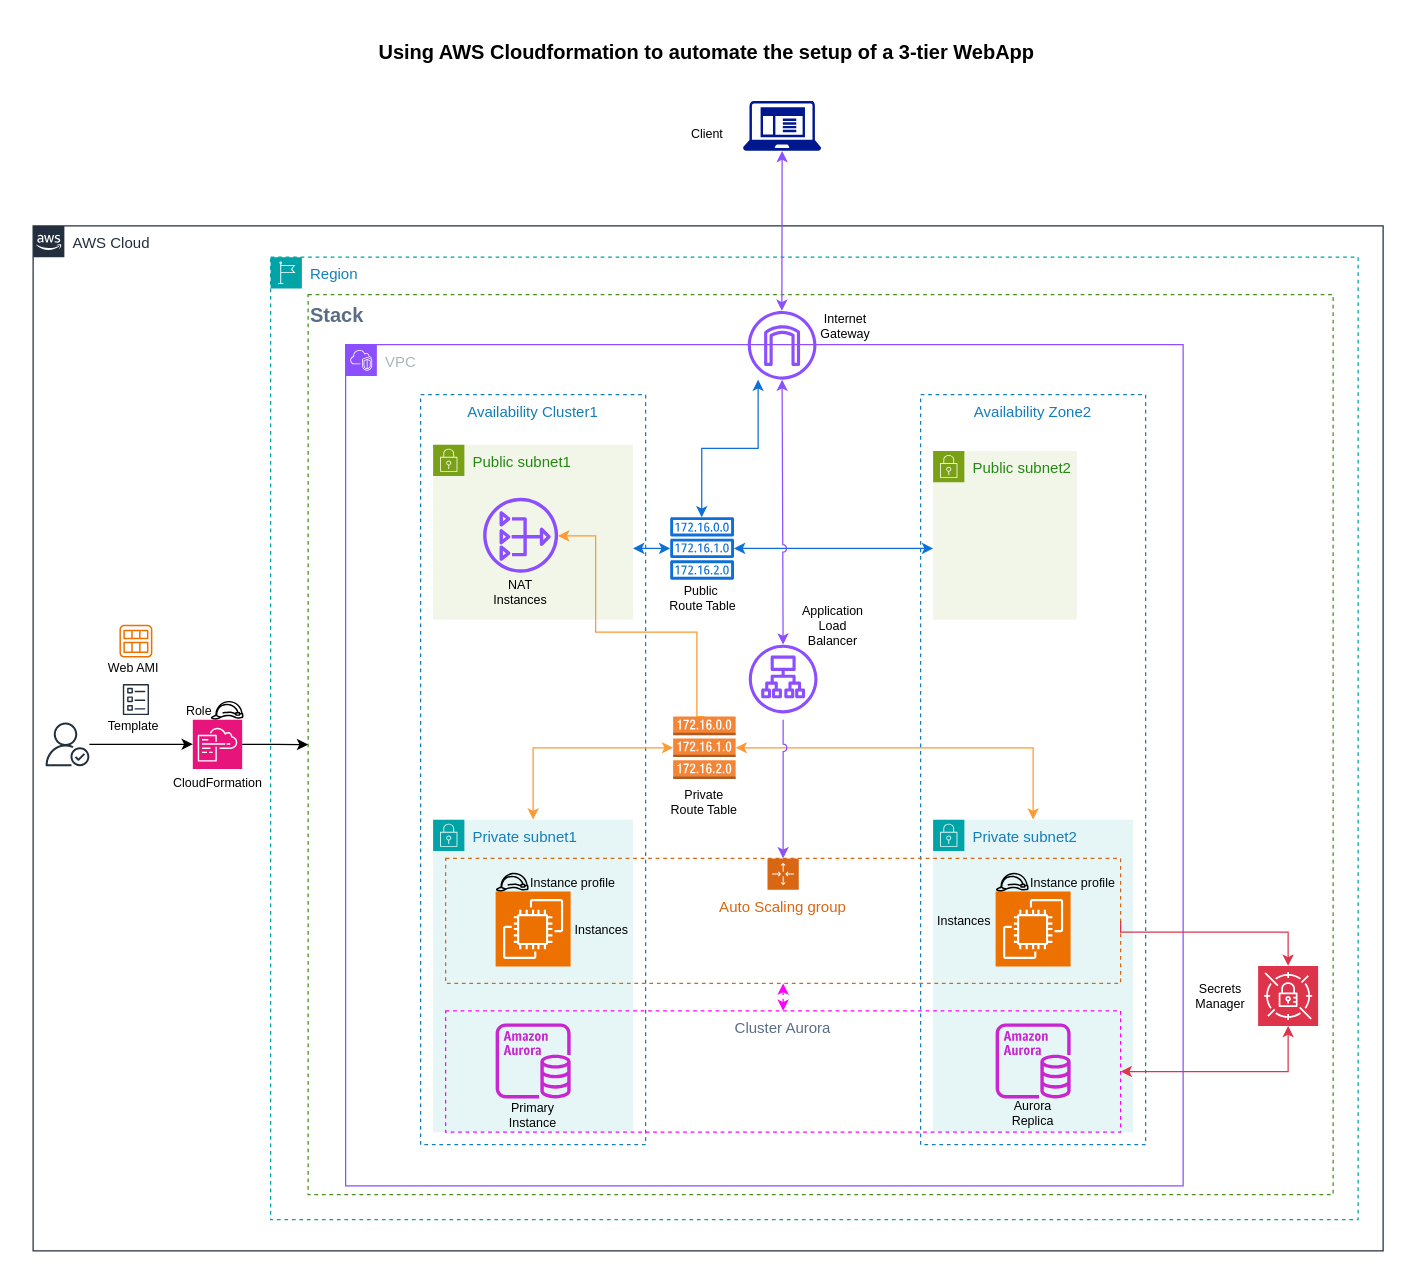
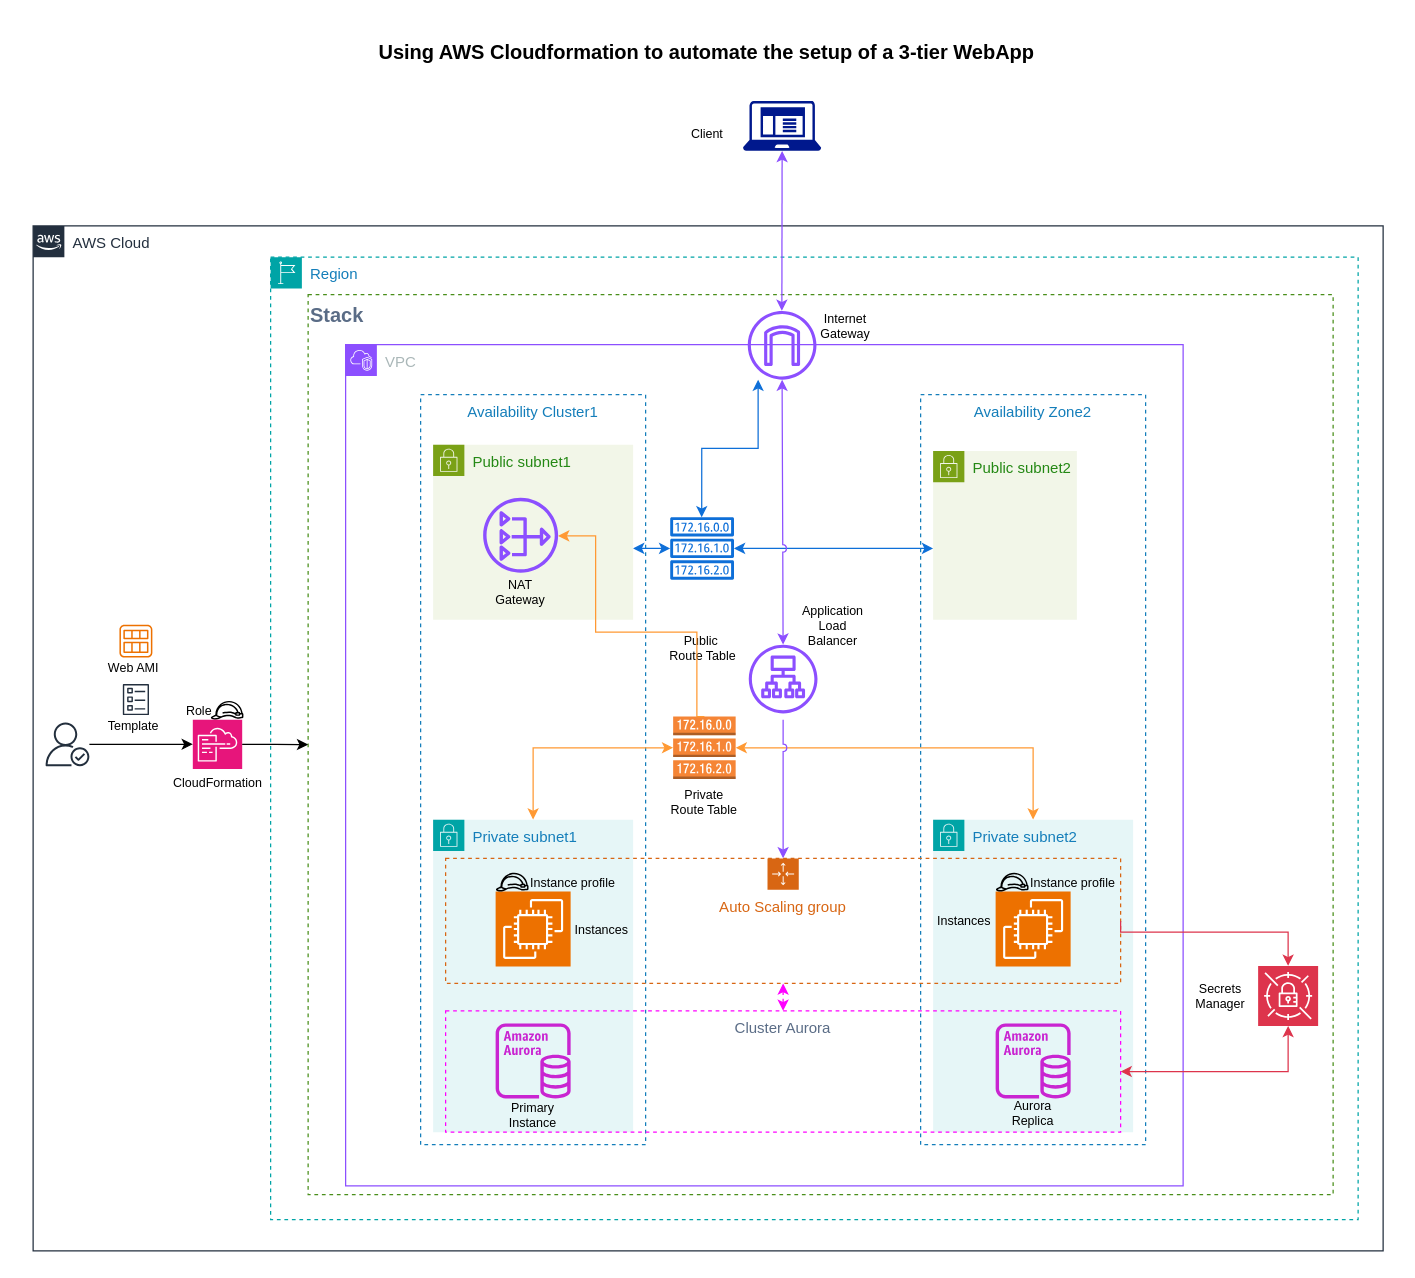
node "NAT Instances": label "NAT Instances" -> "NAT Gateway"
node "Public Route Table": moved (703, 598) -> (703, 648)
